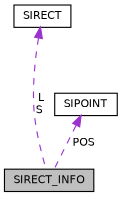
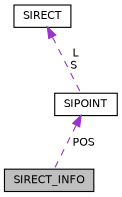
edge "SIRECT_INFO" -> "SIRECT": now "SIPOINT" -> "SIRECT"
